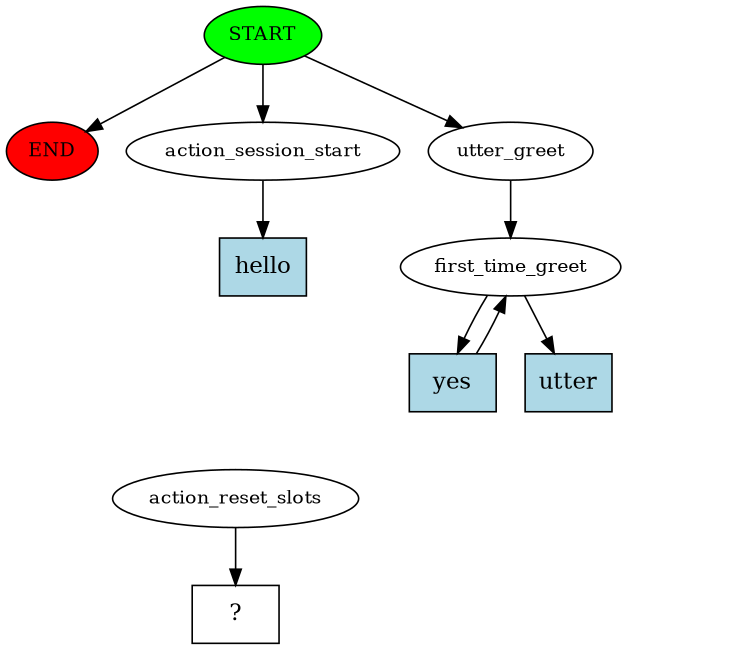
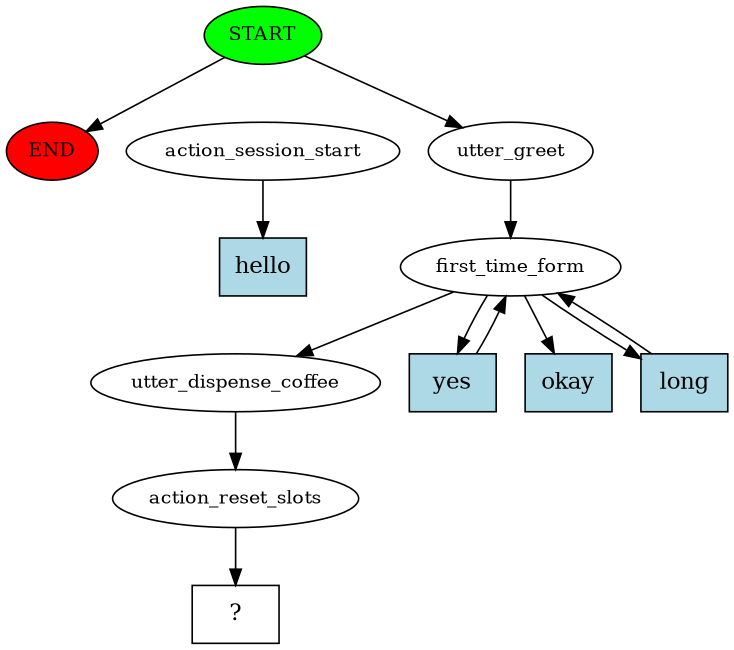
edge "START" -> "action_session_start": removed
node "first_time_greet": label "first_time_greet" -> "first_time_form"
node "utter_dispense_coffee": added
node "utter": label "utter" -> "okay"
node "long": added
